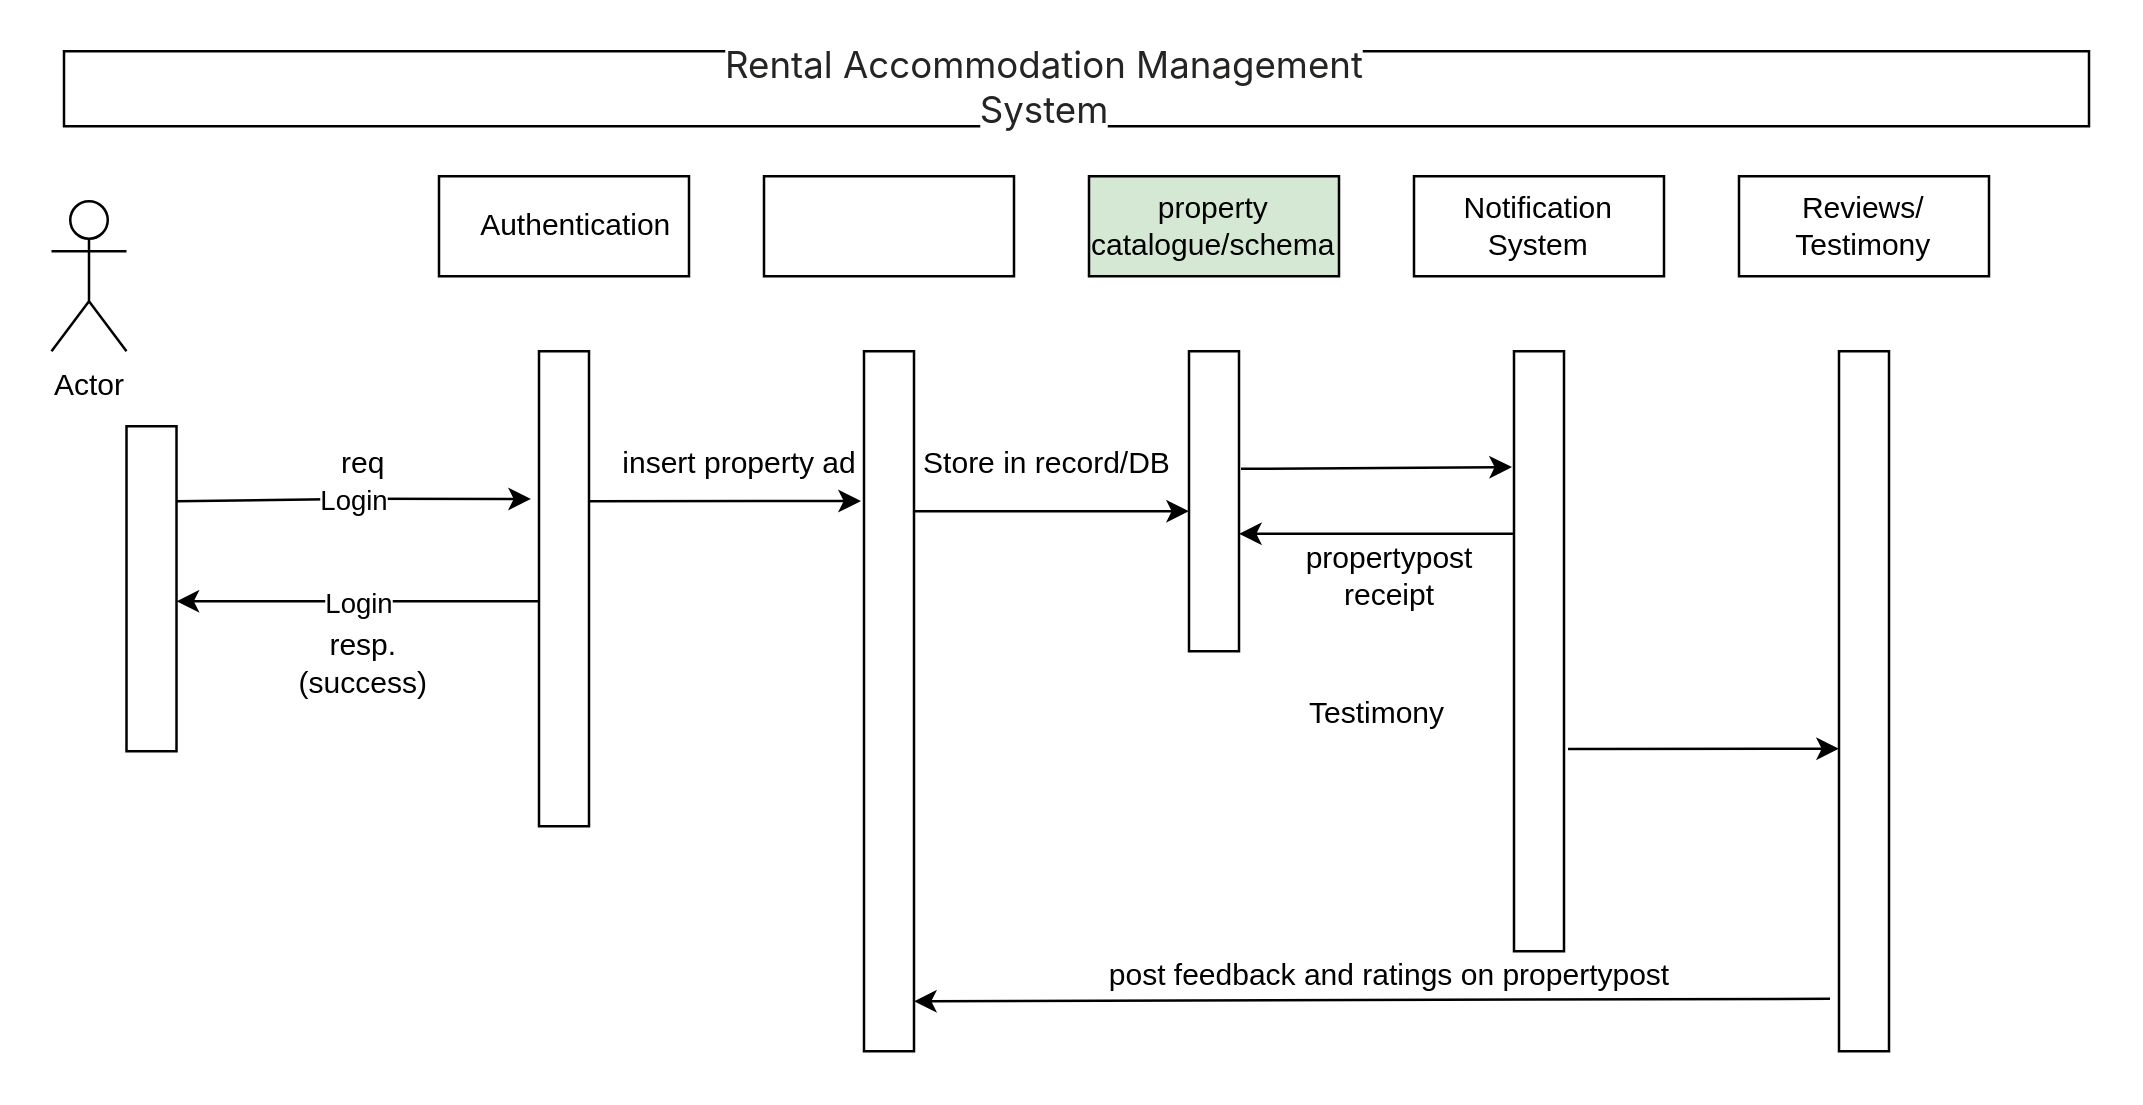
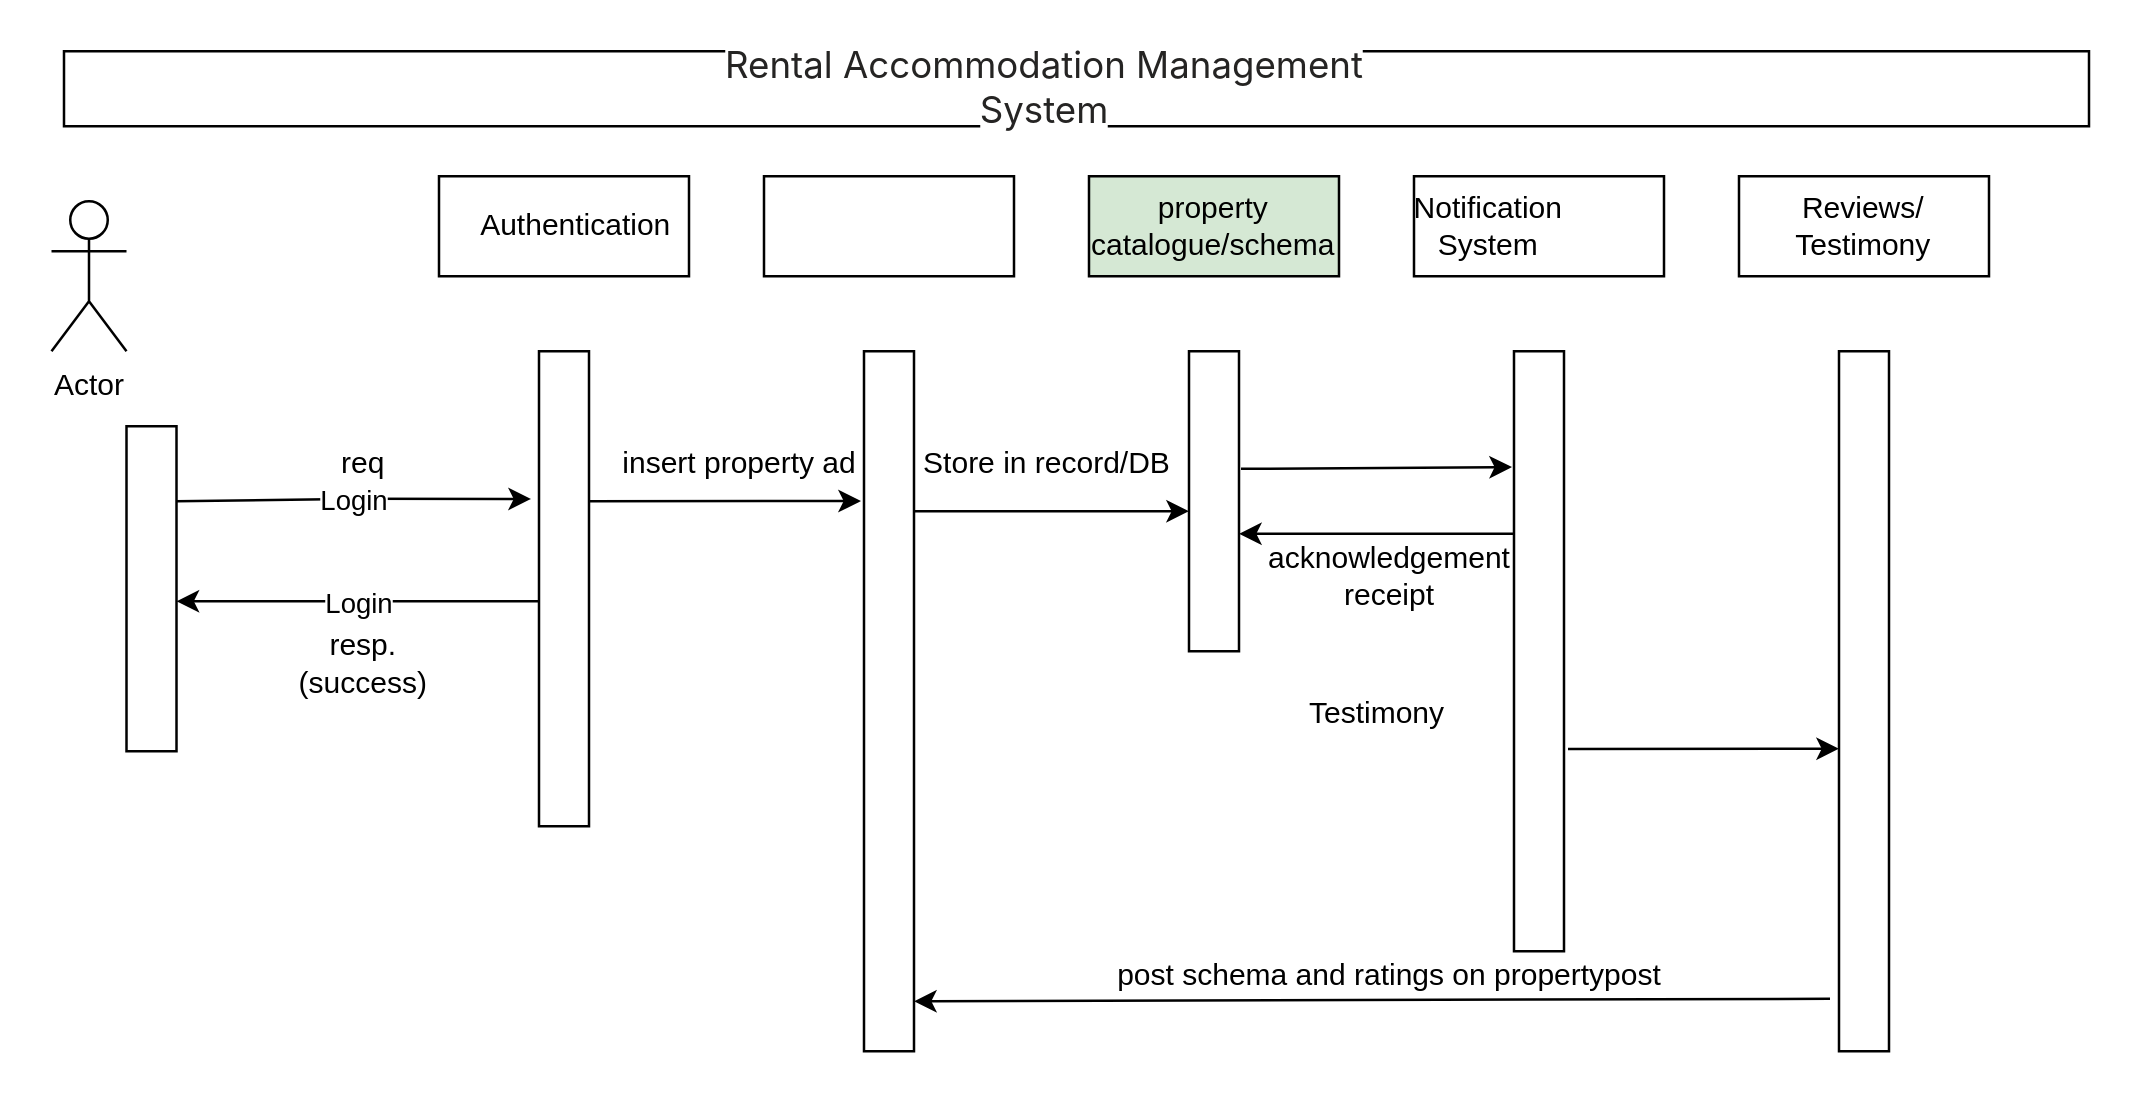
node "Notification System": moved (1539, 226) -> (1489, 226)
node "propertypost receipt": label "propertypost receipt" -> "acknowledgement receipt"
node "post feedback and ratings on propertypost": label "post feedback and ratings on propertypost" -> "post schema and ratings on propertypost"
